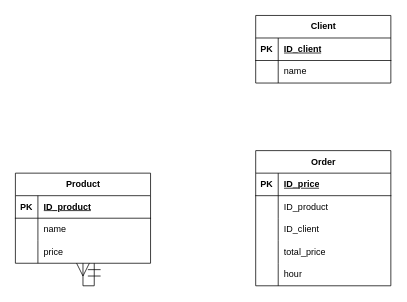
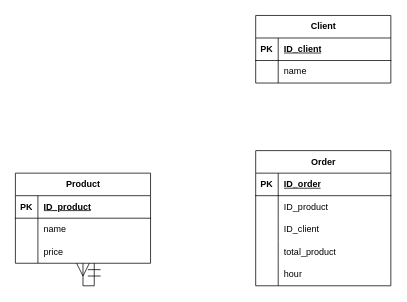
node "ID_price": label "ID_price" -> "ID_order"
node "total_price": label "total_price" -> "total_product"
